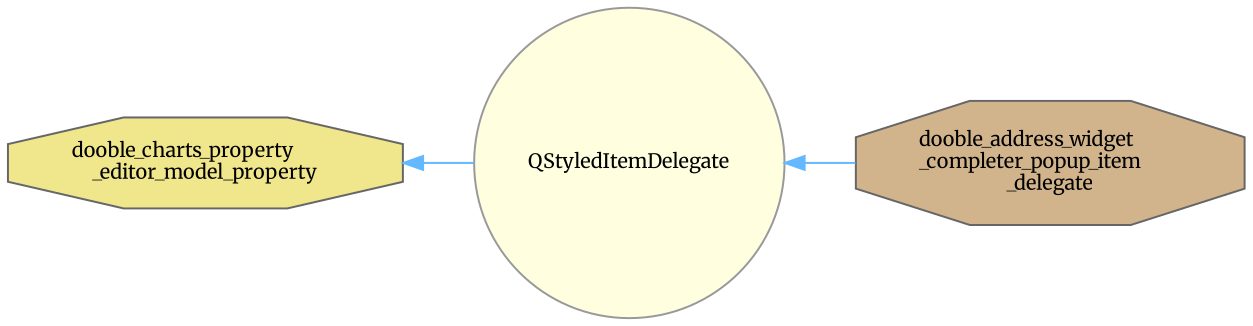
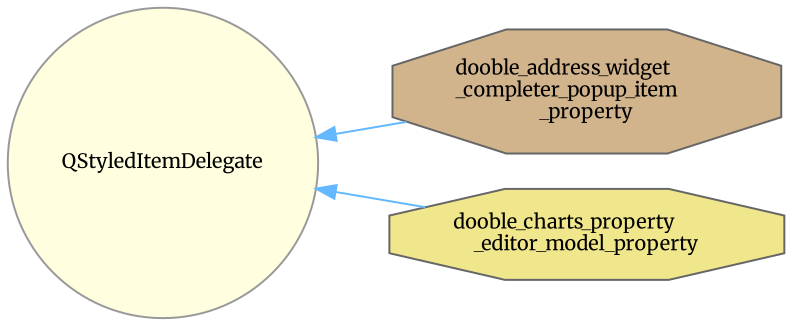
edge "QStyledItemDelegate" -> "dooble_charts_property _editor_model_property": reversed
node "dooble_address_widget _completer_popup_item _delegate": label "dooble_address_widget _completer_popup_item _delegate" -> "dooble_address_widget _completer_popup_item _property"
